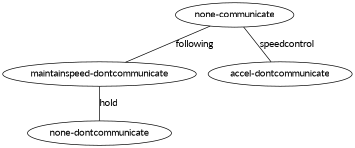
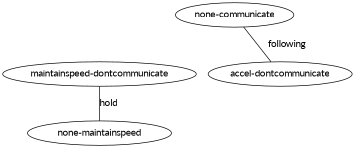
edge "none-communicate" -- "maintainspeed-dontcommunicate": removed, label "following"
edge "none-communicate" -- "accel-dontcommunicate": label "speedcontrol" -> "following"
node "none-dontcommunicate": label "none-dontcommunicate" -> "none-maintainspeed"
